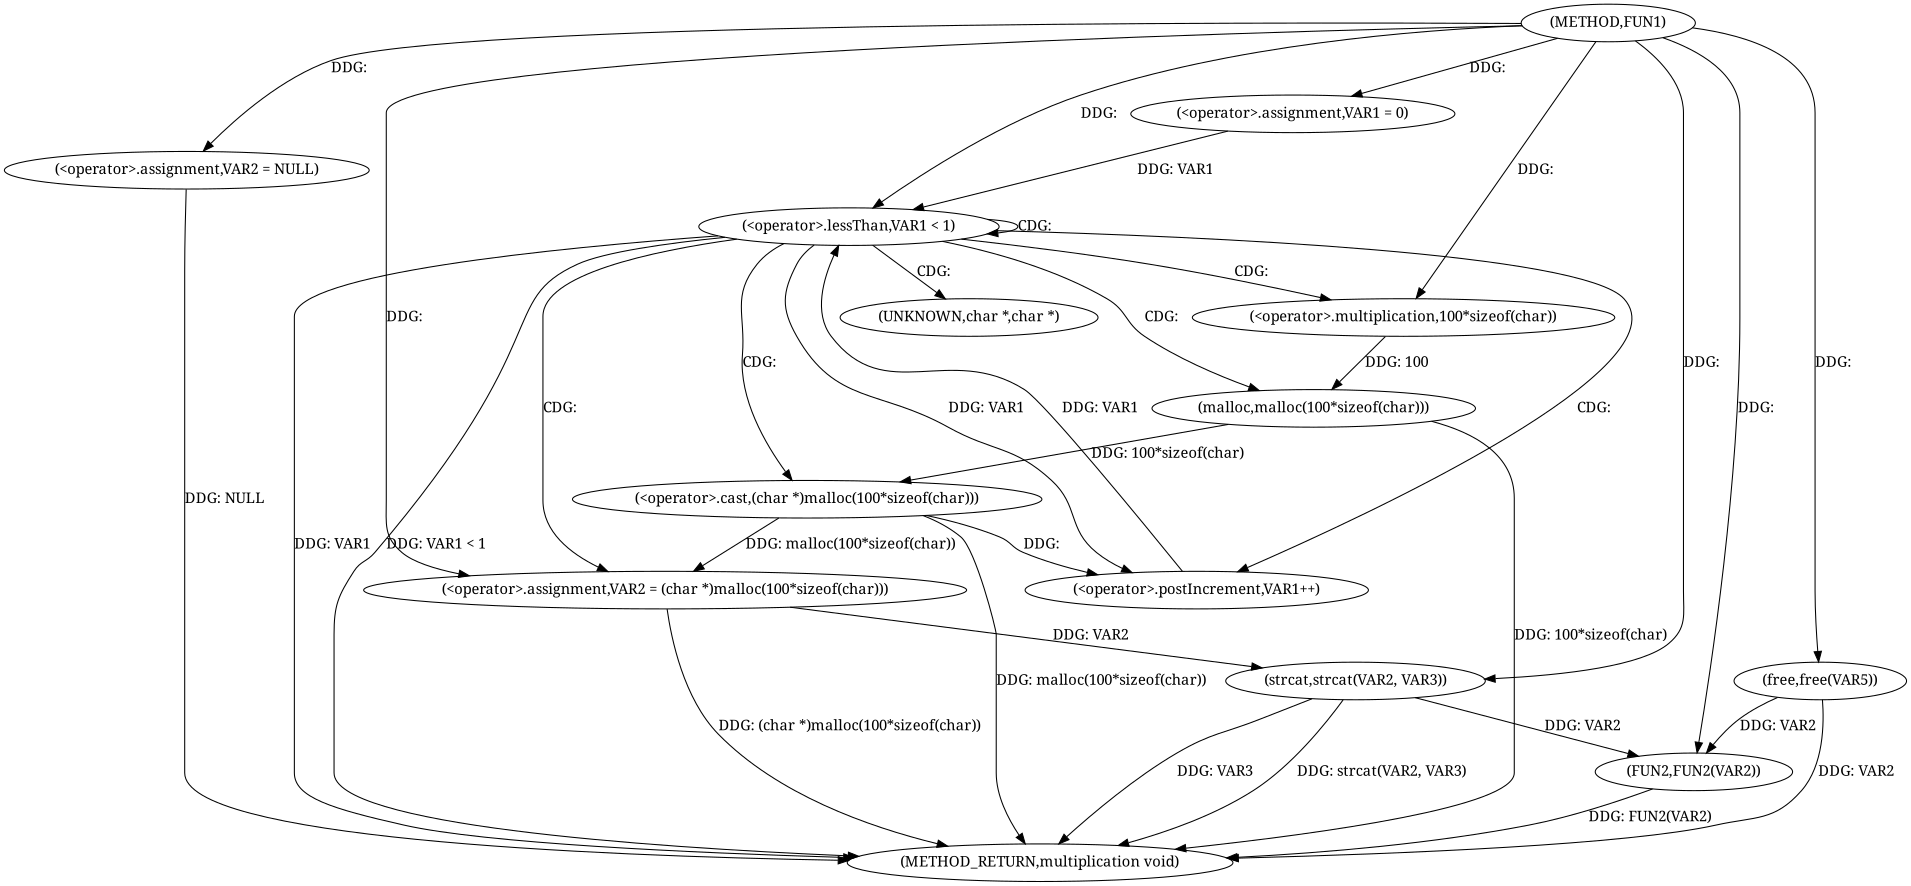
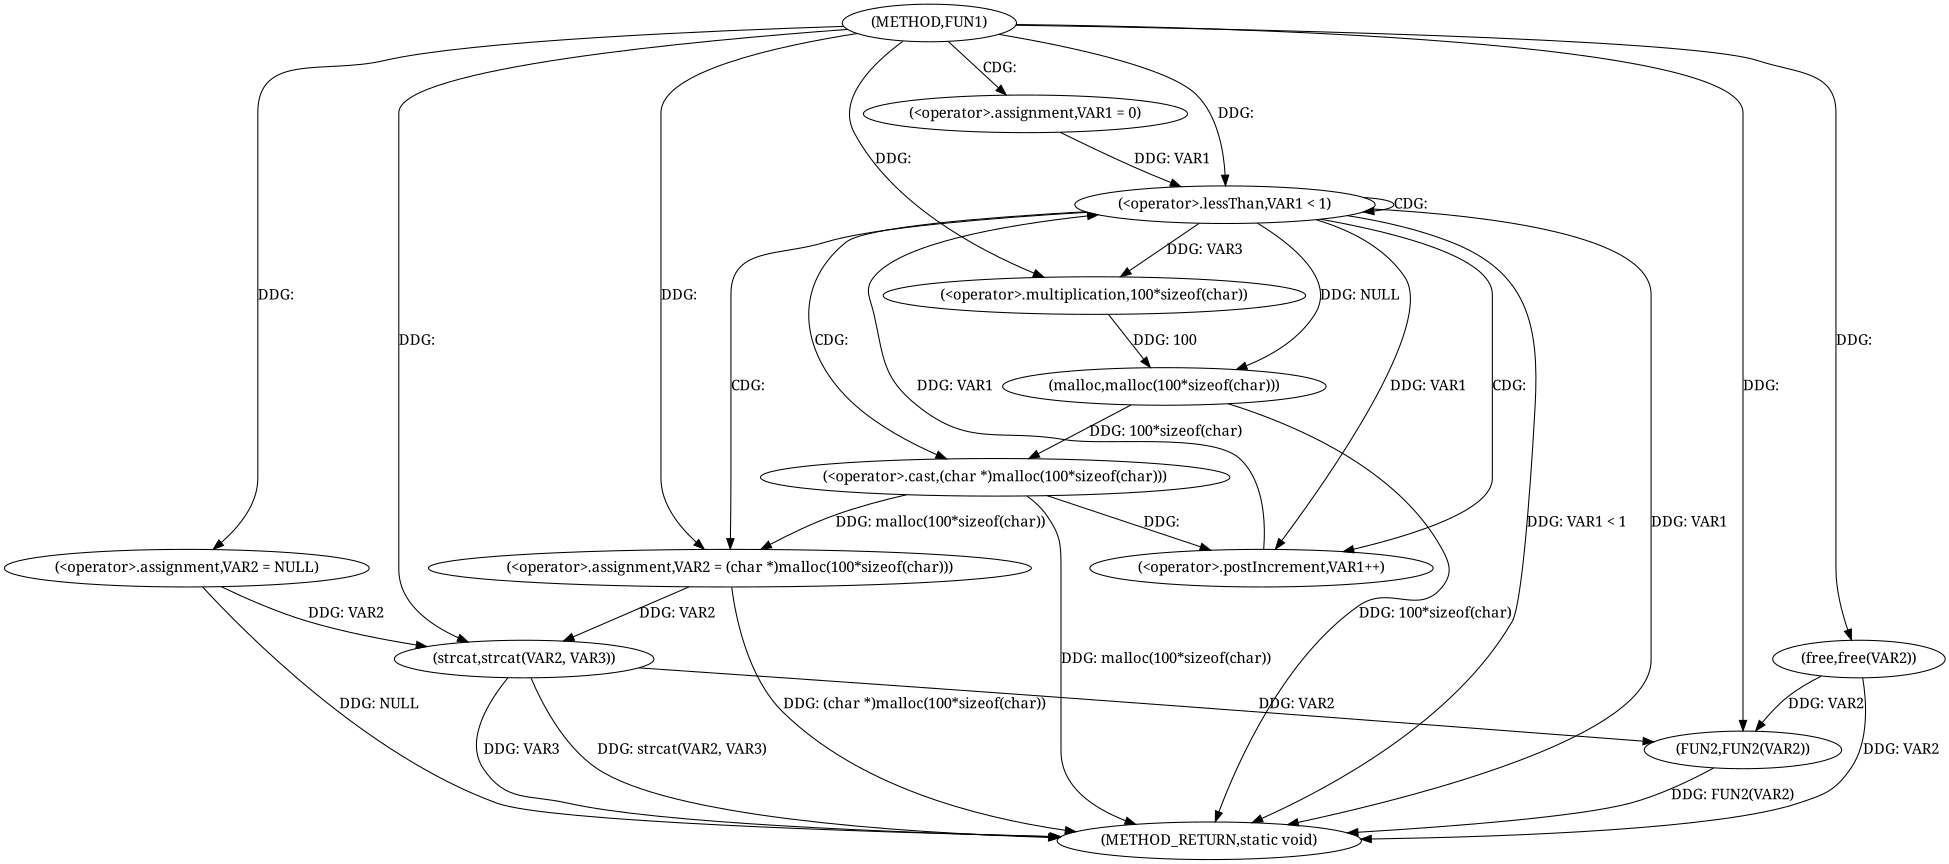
edge "(METHOD,FUN1)" -> "(<operator>.assignment,VAR1 = 0)": label "DDG: " -> "CDG: "
edge "(<operator>.lessThan,VAR1 < 1)" -> "(<operator>.multiplication,100*sizeof(char))": label "CDG: " -> "DDG: VAR3"
node "(UNKNOWN,char *,char *)": removed
edge "(<operator>.lessThan,VAR1 < 1)" -> "(malloc,malloc(100*sizeof(char)))": label "CDG: " -> "DDG: NULL"
edge "(<operator>.assignment,VAR2 = NULL)" -> "(strcat,strcat(VAR2, VAR3))": added, label "DDG: VAR2"
node "(free,free(VAR5))": label "(free,free(VAR5))" -> "(free,free(VAR2))"
node "(METHOD_RETURN,multiplication void)": label "(METHOD_RETURN,multiplication void)" -> "(METHOD_RETURN,static void)"
